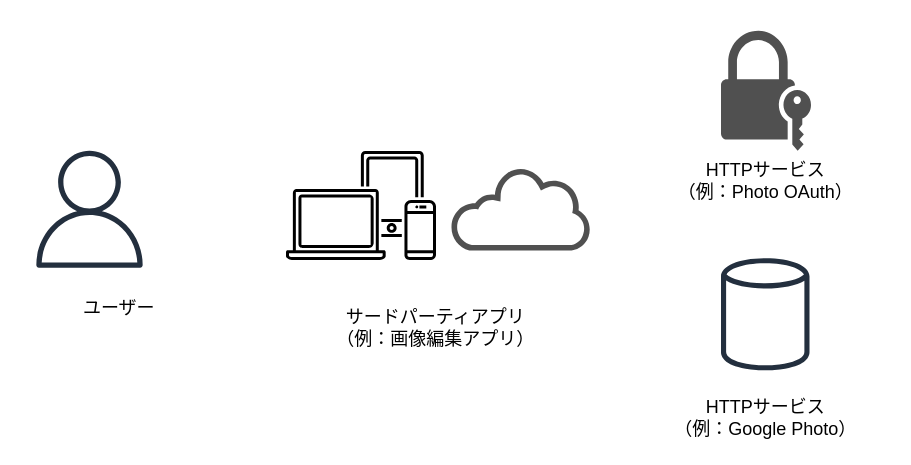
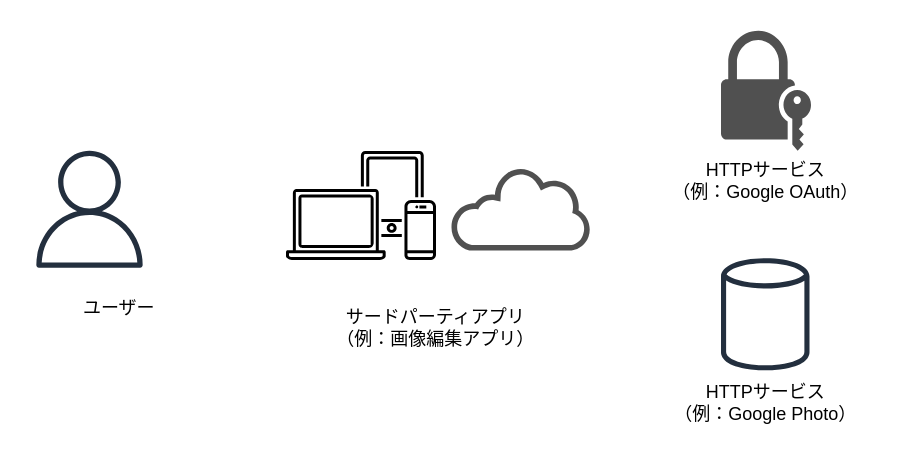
node "HTTPサービス （例：Photo OAuth）": label "HTTPサービス （例：Photo OAuth）" -> "HTTPサービス （例：Google OAuth）"
node "HTTPサービス （例：Google Photo）": moved (765, 418) -> (765, 403)
